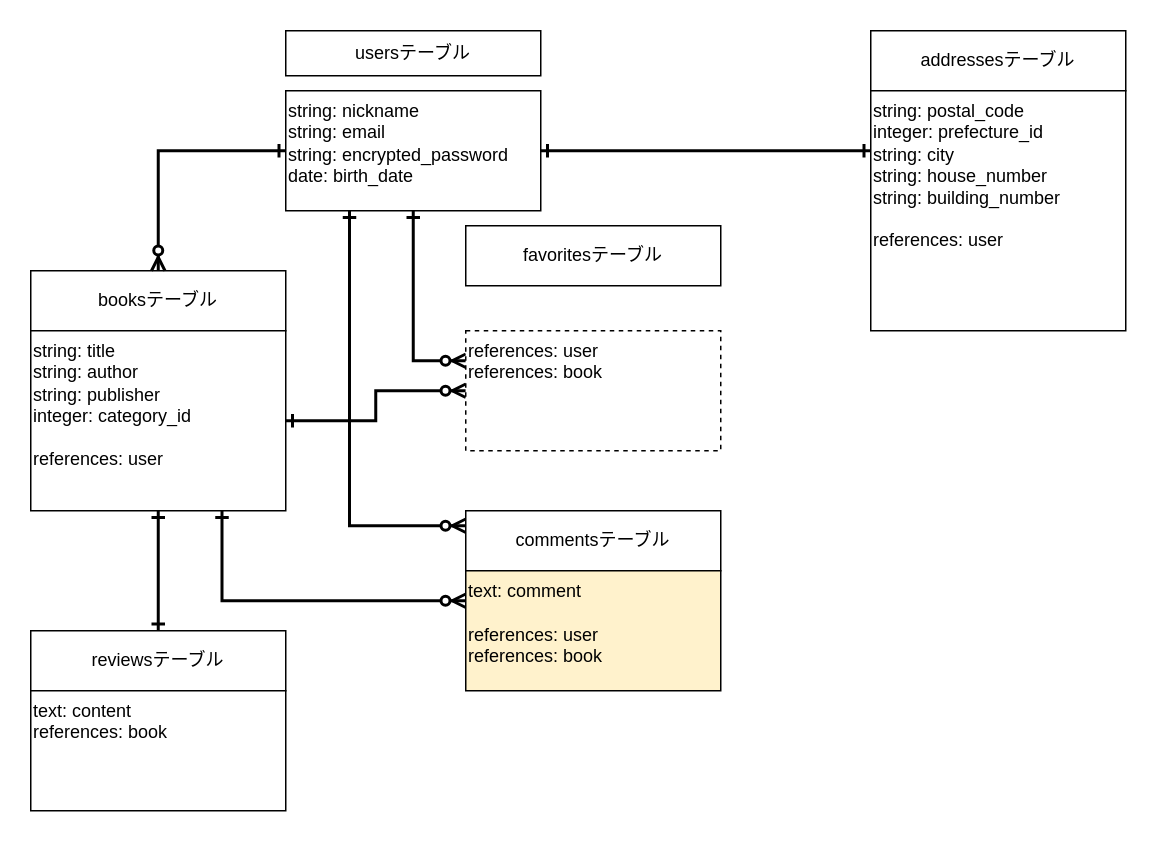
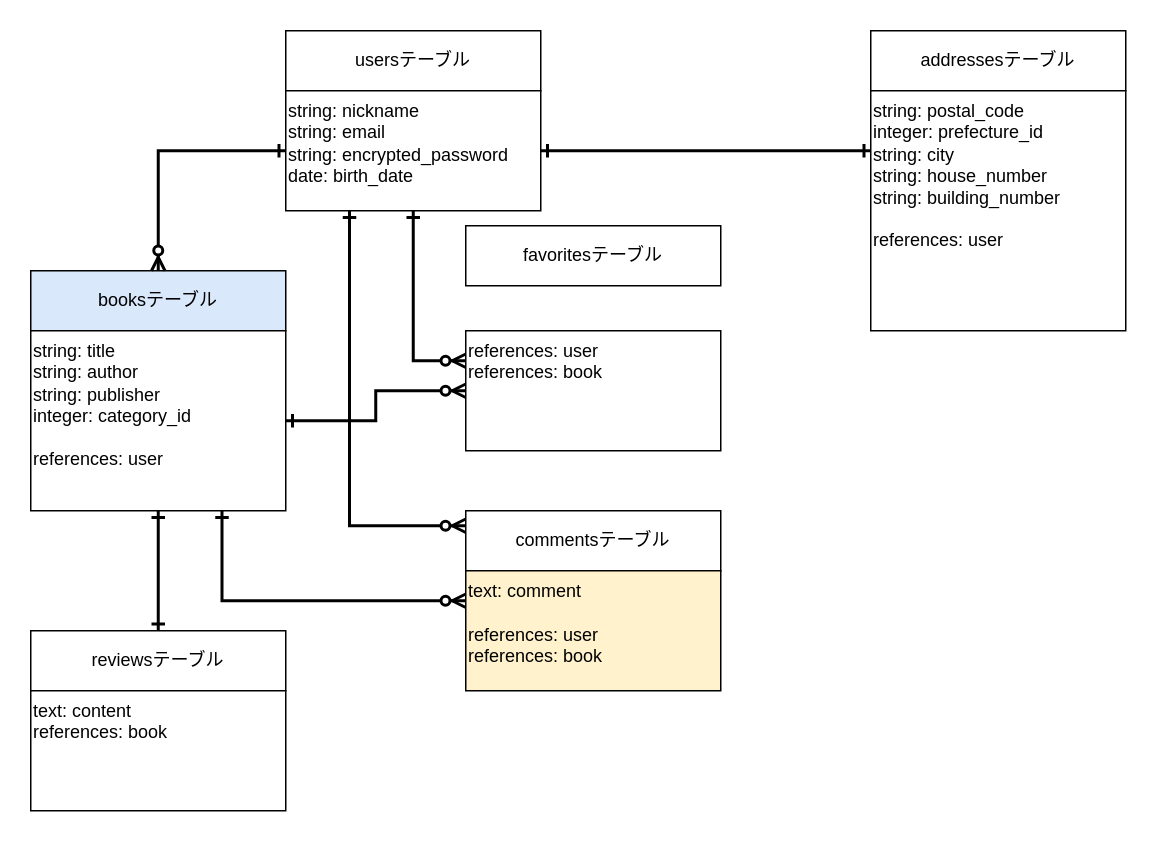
node "usersテーブル": size 255x45 -> 255x60
node "booksテーブル": fillcolor #ffffff -> #dae8fc
node "references: user references: book": style dashed -> solid
